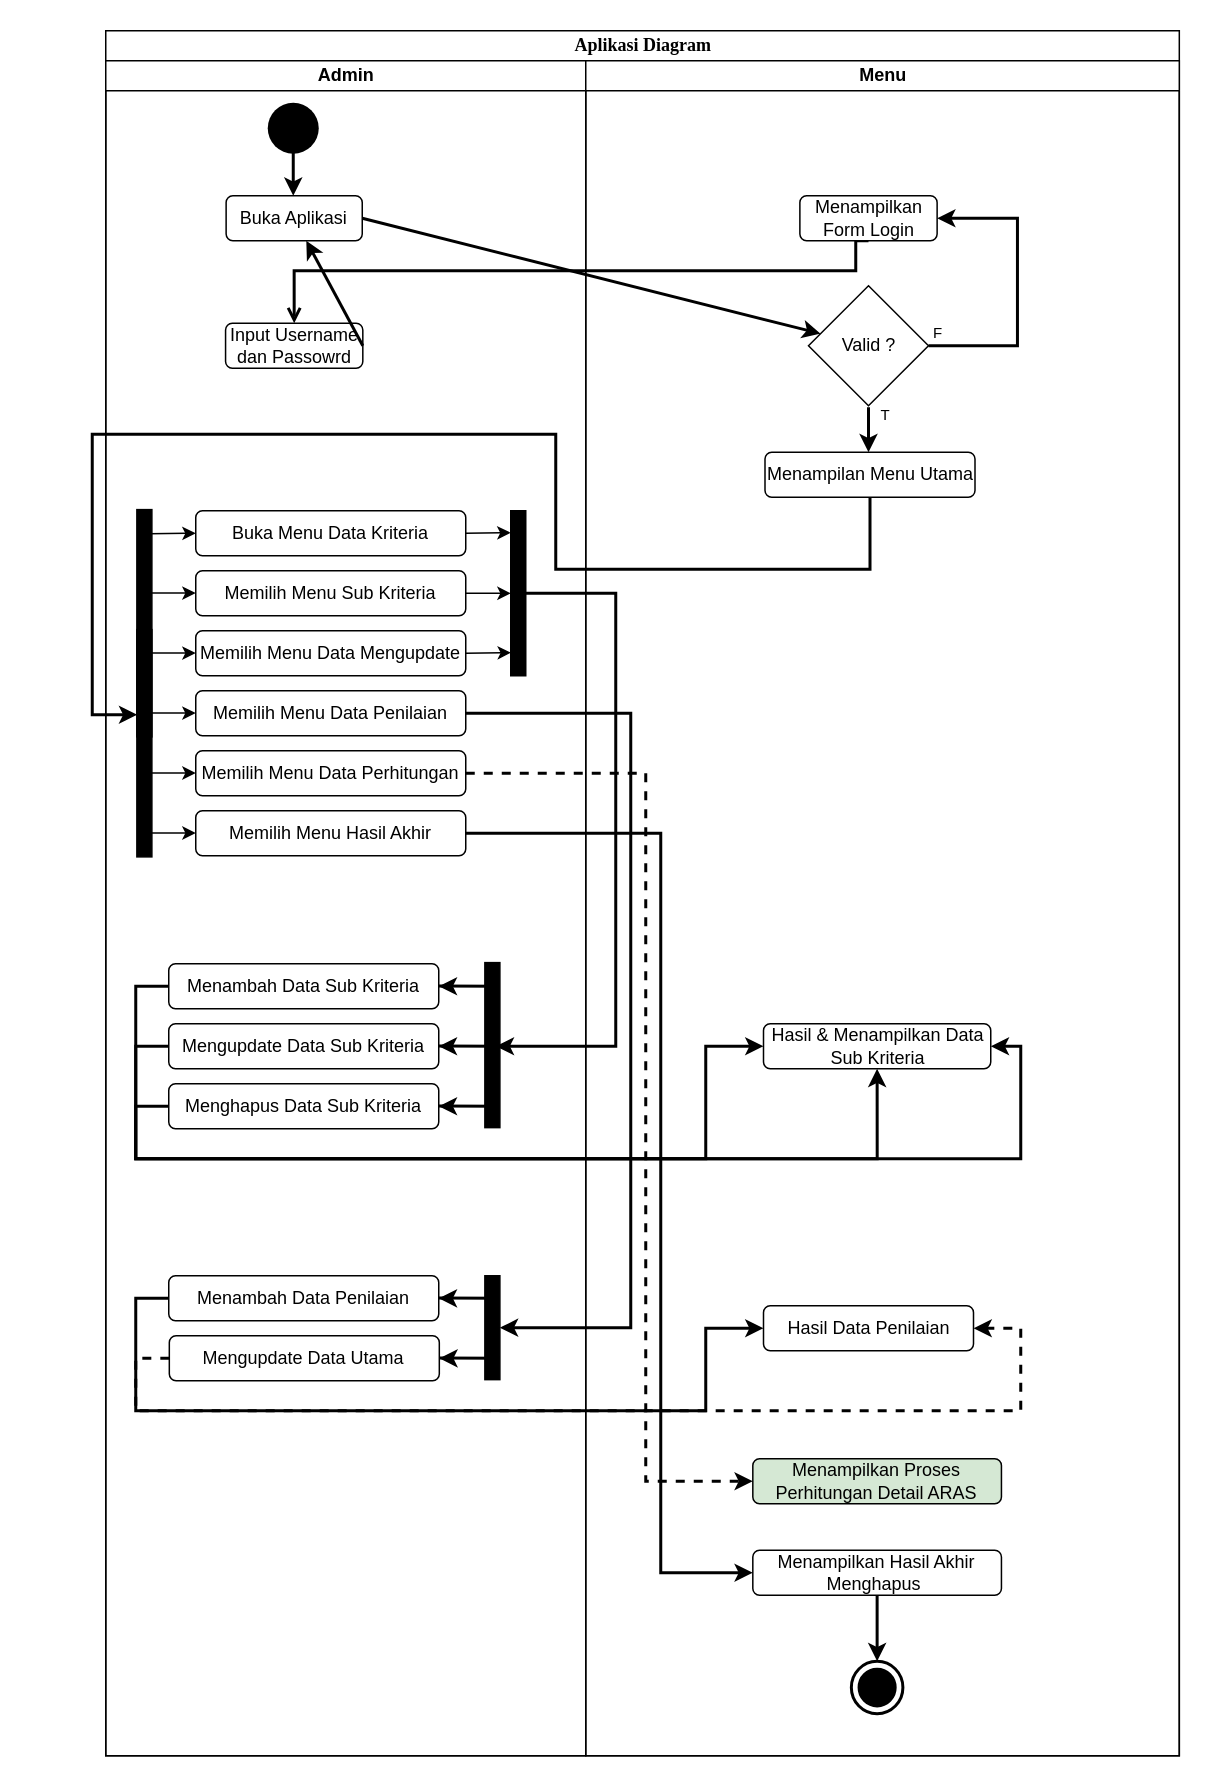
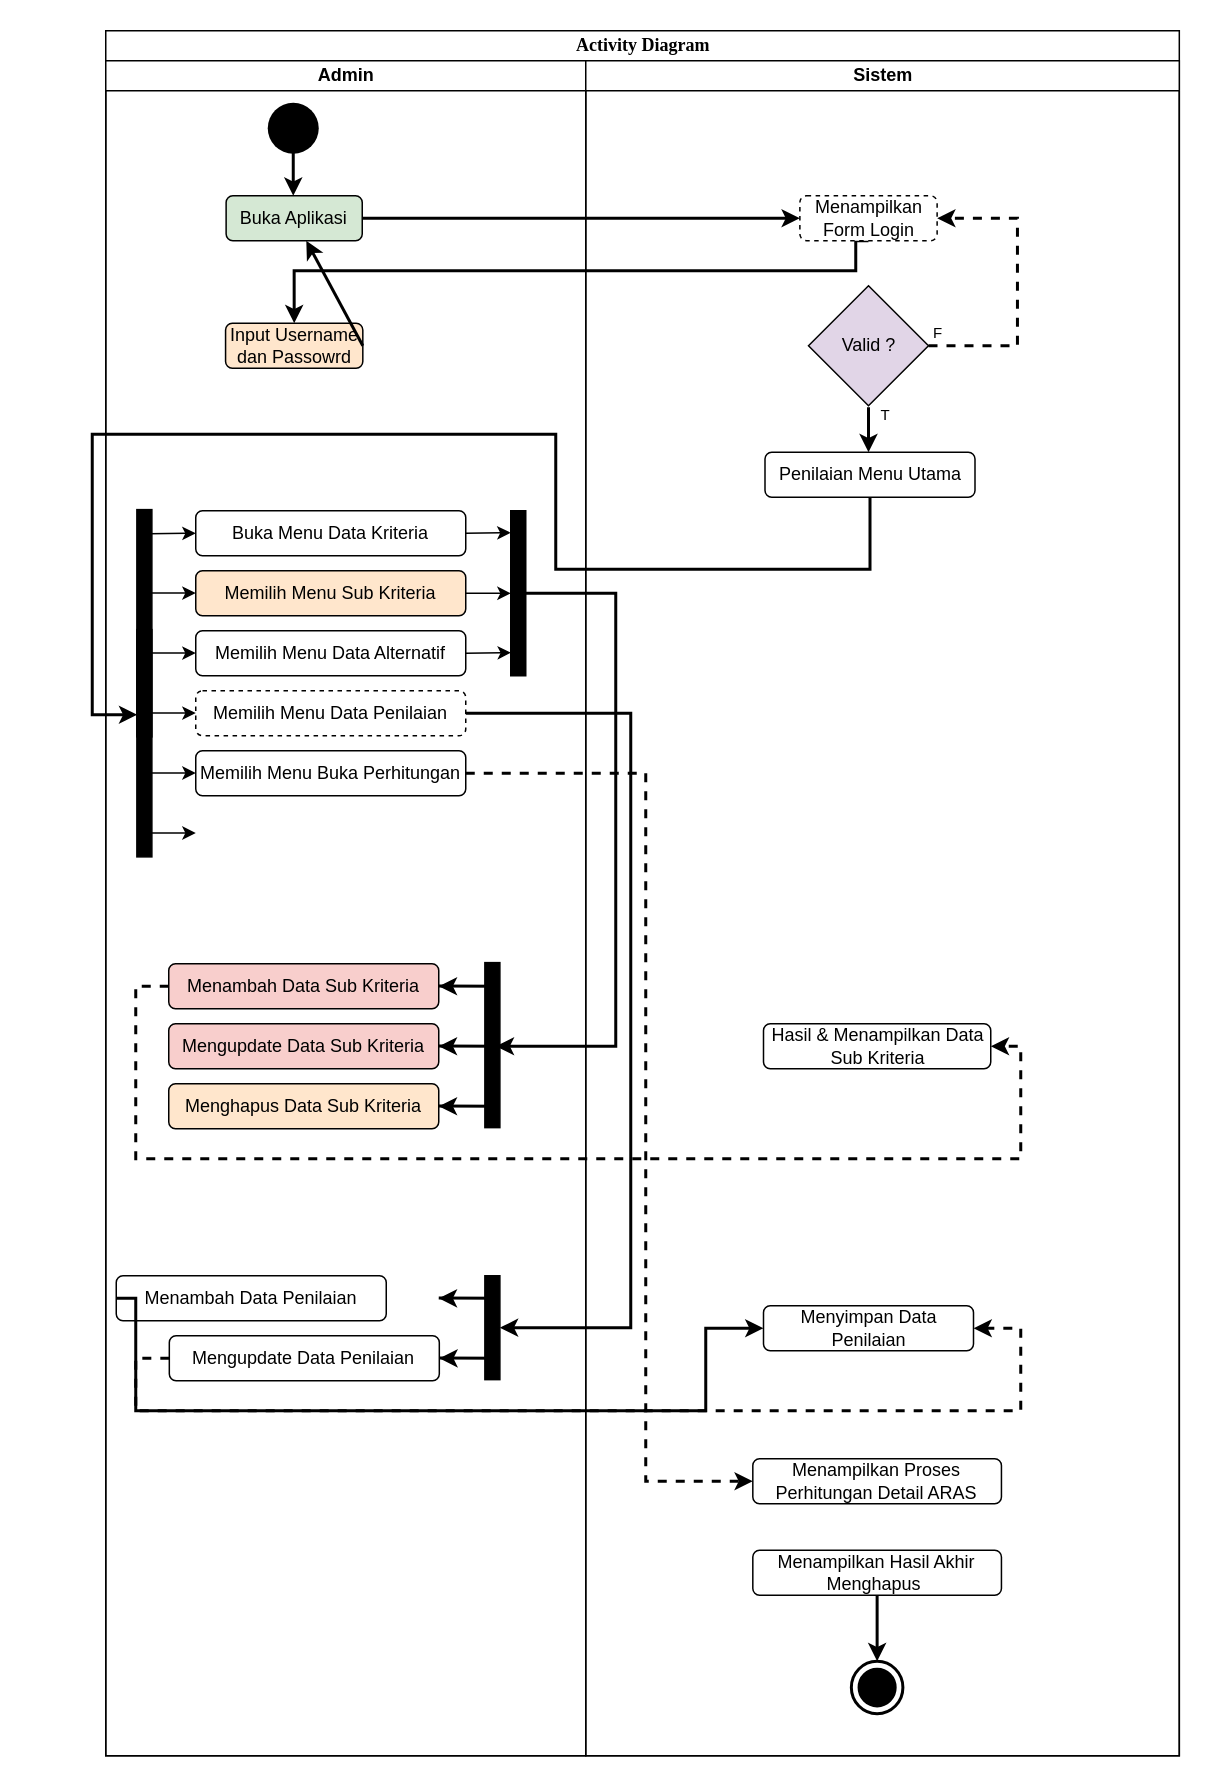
node "Aplikasi Diagram": label "Aplikasi Diagram" -> "Activity Diagram"
node "Menu": label "Menu" -> "Sistem"
node "Buka Aplikasi": fillcolor #ffffff -> #d5e8d4
node "Menampilkan Form Login": style solid -> dashed
edge "Valid ?" -> "Menampilkan Form Login": style solid -> dashed
edge "Buka Aplikasi" -> "Valid ?": now "Buka Aplikasi" -> "Menampilkan Form Login"
edge "Menampilkan Form Login" -> "Input Username dan Passowrd": arrowhead open -> classic
node "Input Username dan Passowrd": fillcolor #ffffff -> #ffe6cc
node "Valid ?": fillcolor #ffffff -> #e1d5e7
node "Menampilan Menu Utama": label "Menampilan Menu Utama" -> "Penilaian Menu Utama"
node "Memilih Menu Sub Kriteria": fillcolor #ffffff -> #ffe6cc
node "Memilih Menu Data Mengupdate": label "Memilih Menu Data Mengupdate" -> "Memilih Menu Data Alternatif"
node "Memilih Menu Data Penilaian": style solid -> dashed
node "Memilih Menu Data Perhitungan": label "Memilih Menu Data Perhitungan" -> "Memilih Menu Buka Perhitungan"
node "Memilih Menu Hasil Akhir": removed
node "Menambah Data Sub Kriteria": fillcolor #ffffff -> #f8cecc
node "Mengupdate Data Sub Kriteria": fillcolor #ffffff -> #f8cecc
edge "Mengupdate Data Sub Kriteria" -> "Hasil & Menampilkan Data Sub Kriteria": removed
node "Menghapus Data Sub Kriteria": fillcolor #ffffff -> #ffe6cc
edge "Menghapus Data Sub Kriteria" -> "Hasil & Menampilkan Data Sub Kriteria": removed
edge "Memilih Menu Hasil Akhir" -> "Menampilkan Hasil Akhir Menghapus": removed
edge "Menambah Data Sub Kriteria" -> "Hasil & Menampilkan Data Sub Kriteria": style solid -> dashed
node "Menambah Data Penilaian": moved (304, 1298) -> (251, 1298)
node "Hasil Data Penilaian": label "Hasil Data Penilaian" -> "Menyimpan Data Penilaian"
node "Mengupdate Data Utama": label "Mengupdate Data Utama" -> "Mengupdate Data Penilaian"
node "Menampilkan Proses Perhitungan Detail ARAS": fillcolor #d5e8d4 -> #ffffff
